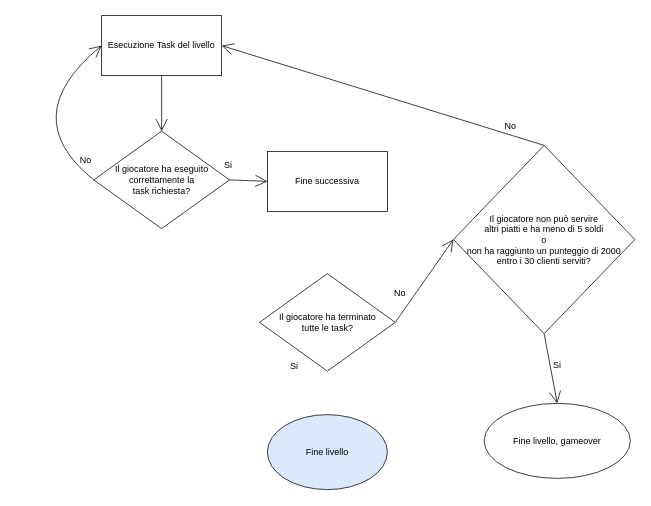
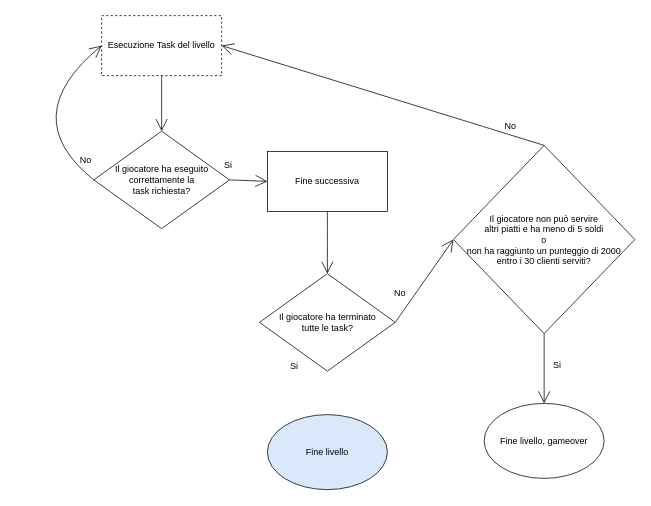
node "Esecuzione Task del livello": style solid -> dashed
edge "Fine successiva" -> "Il giocatore ha terminato tutte le task?": added
node "Fine livello, gameover": size 146x75 -> 120x75
